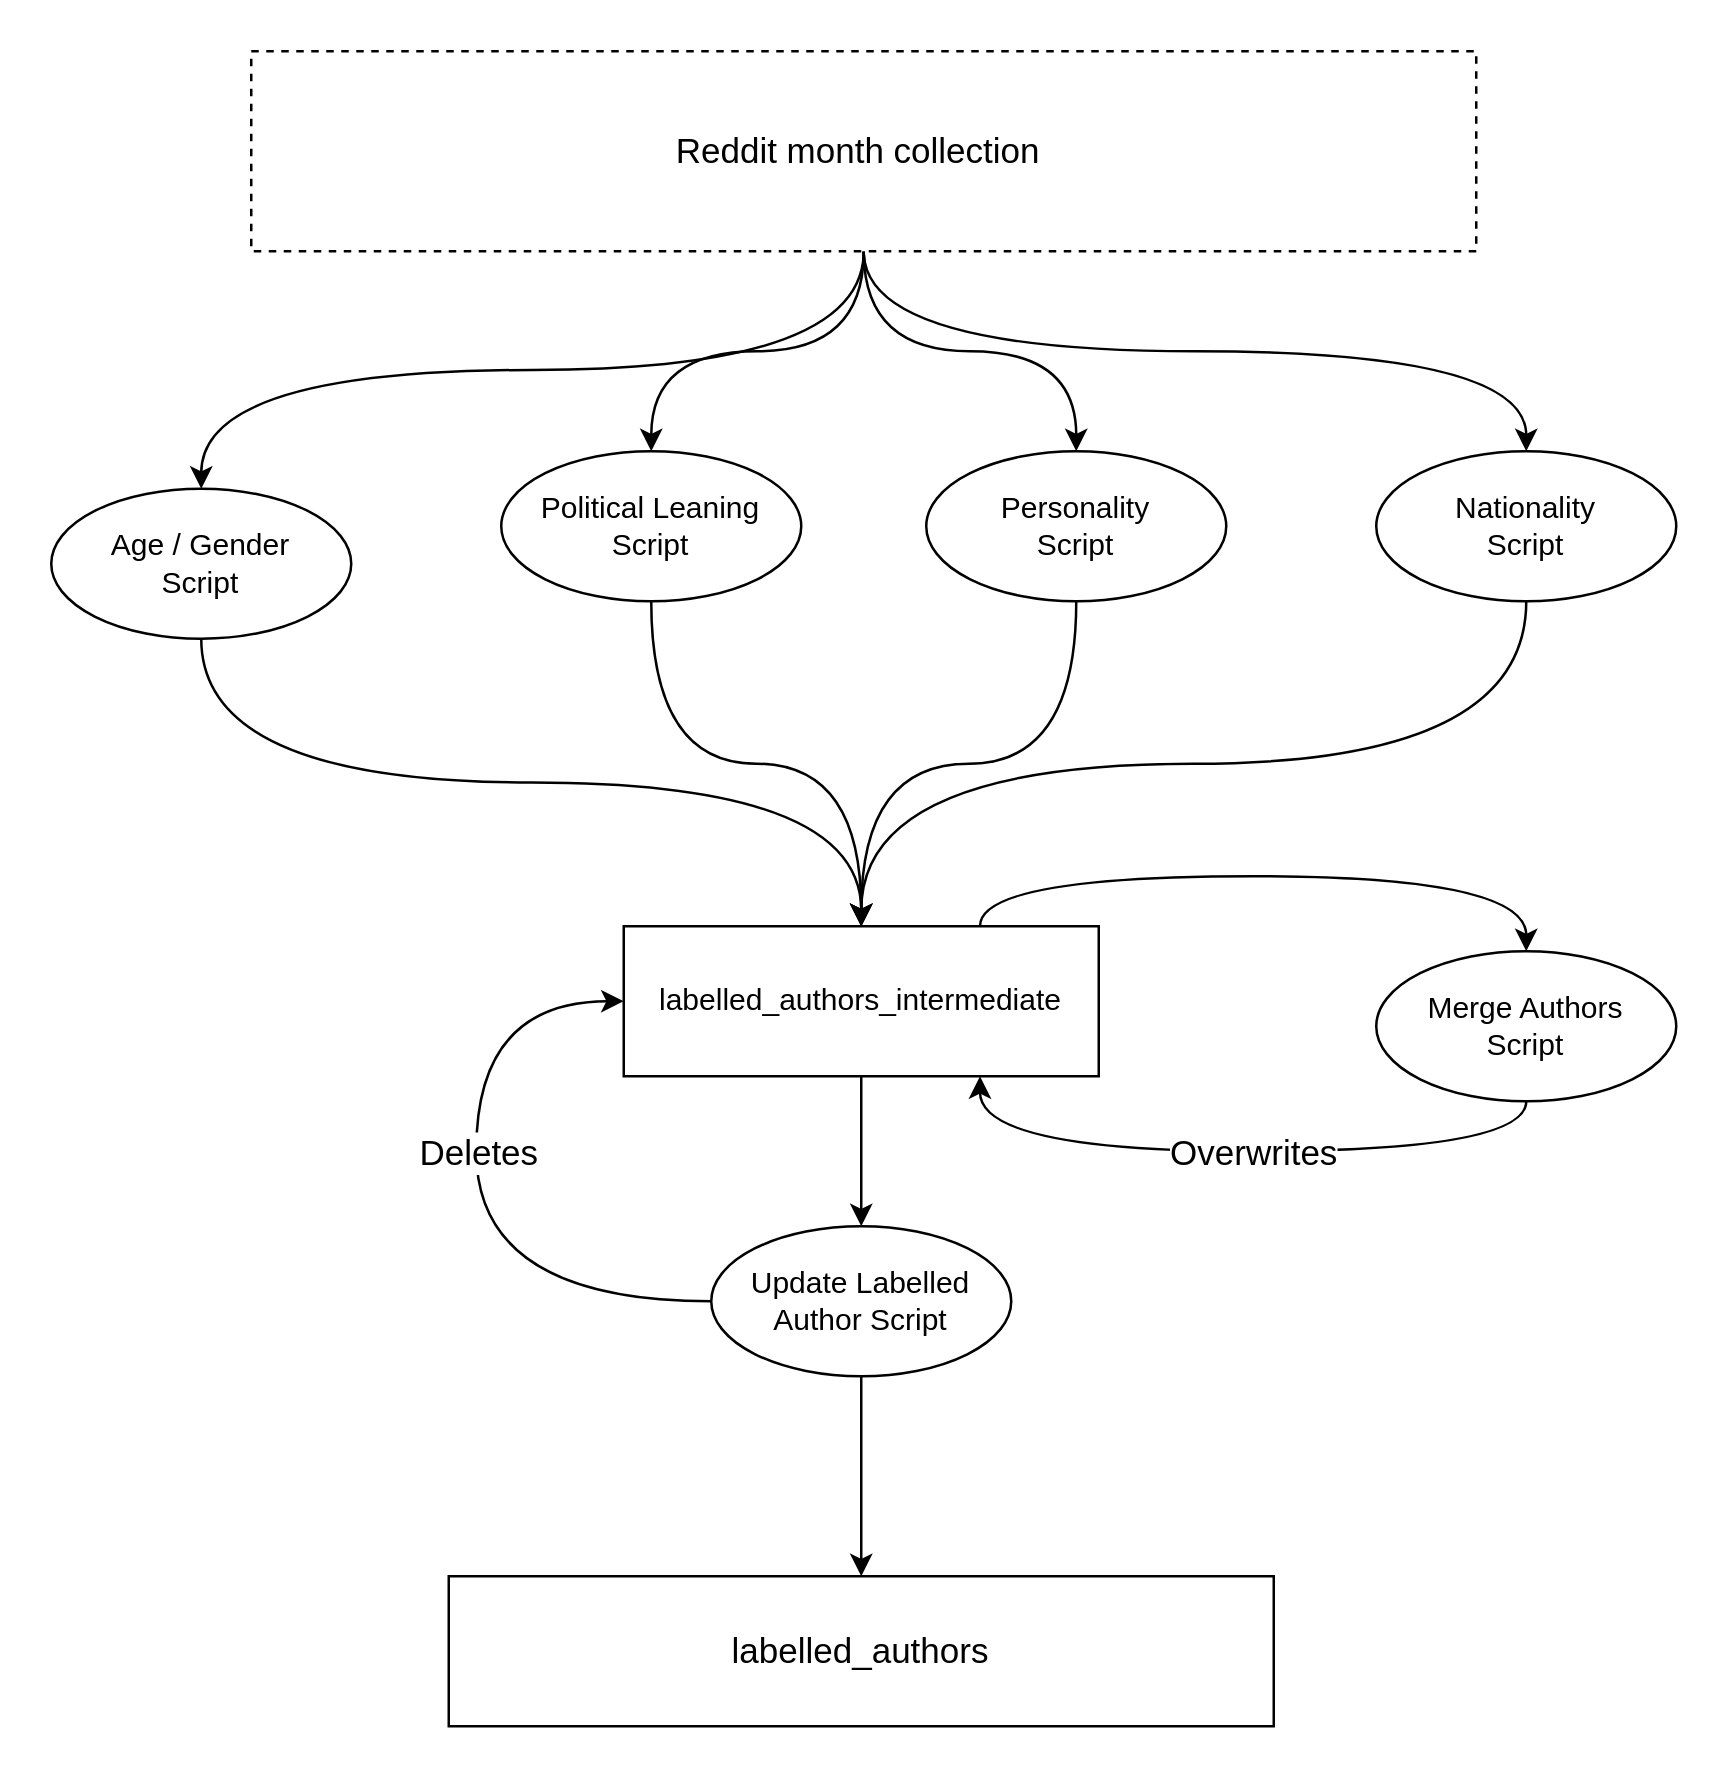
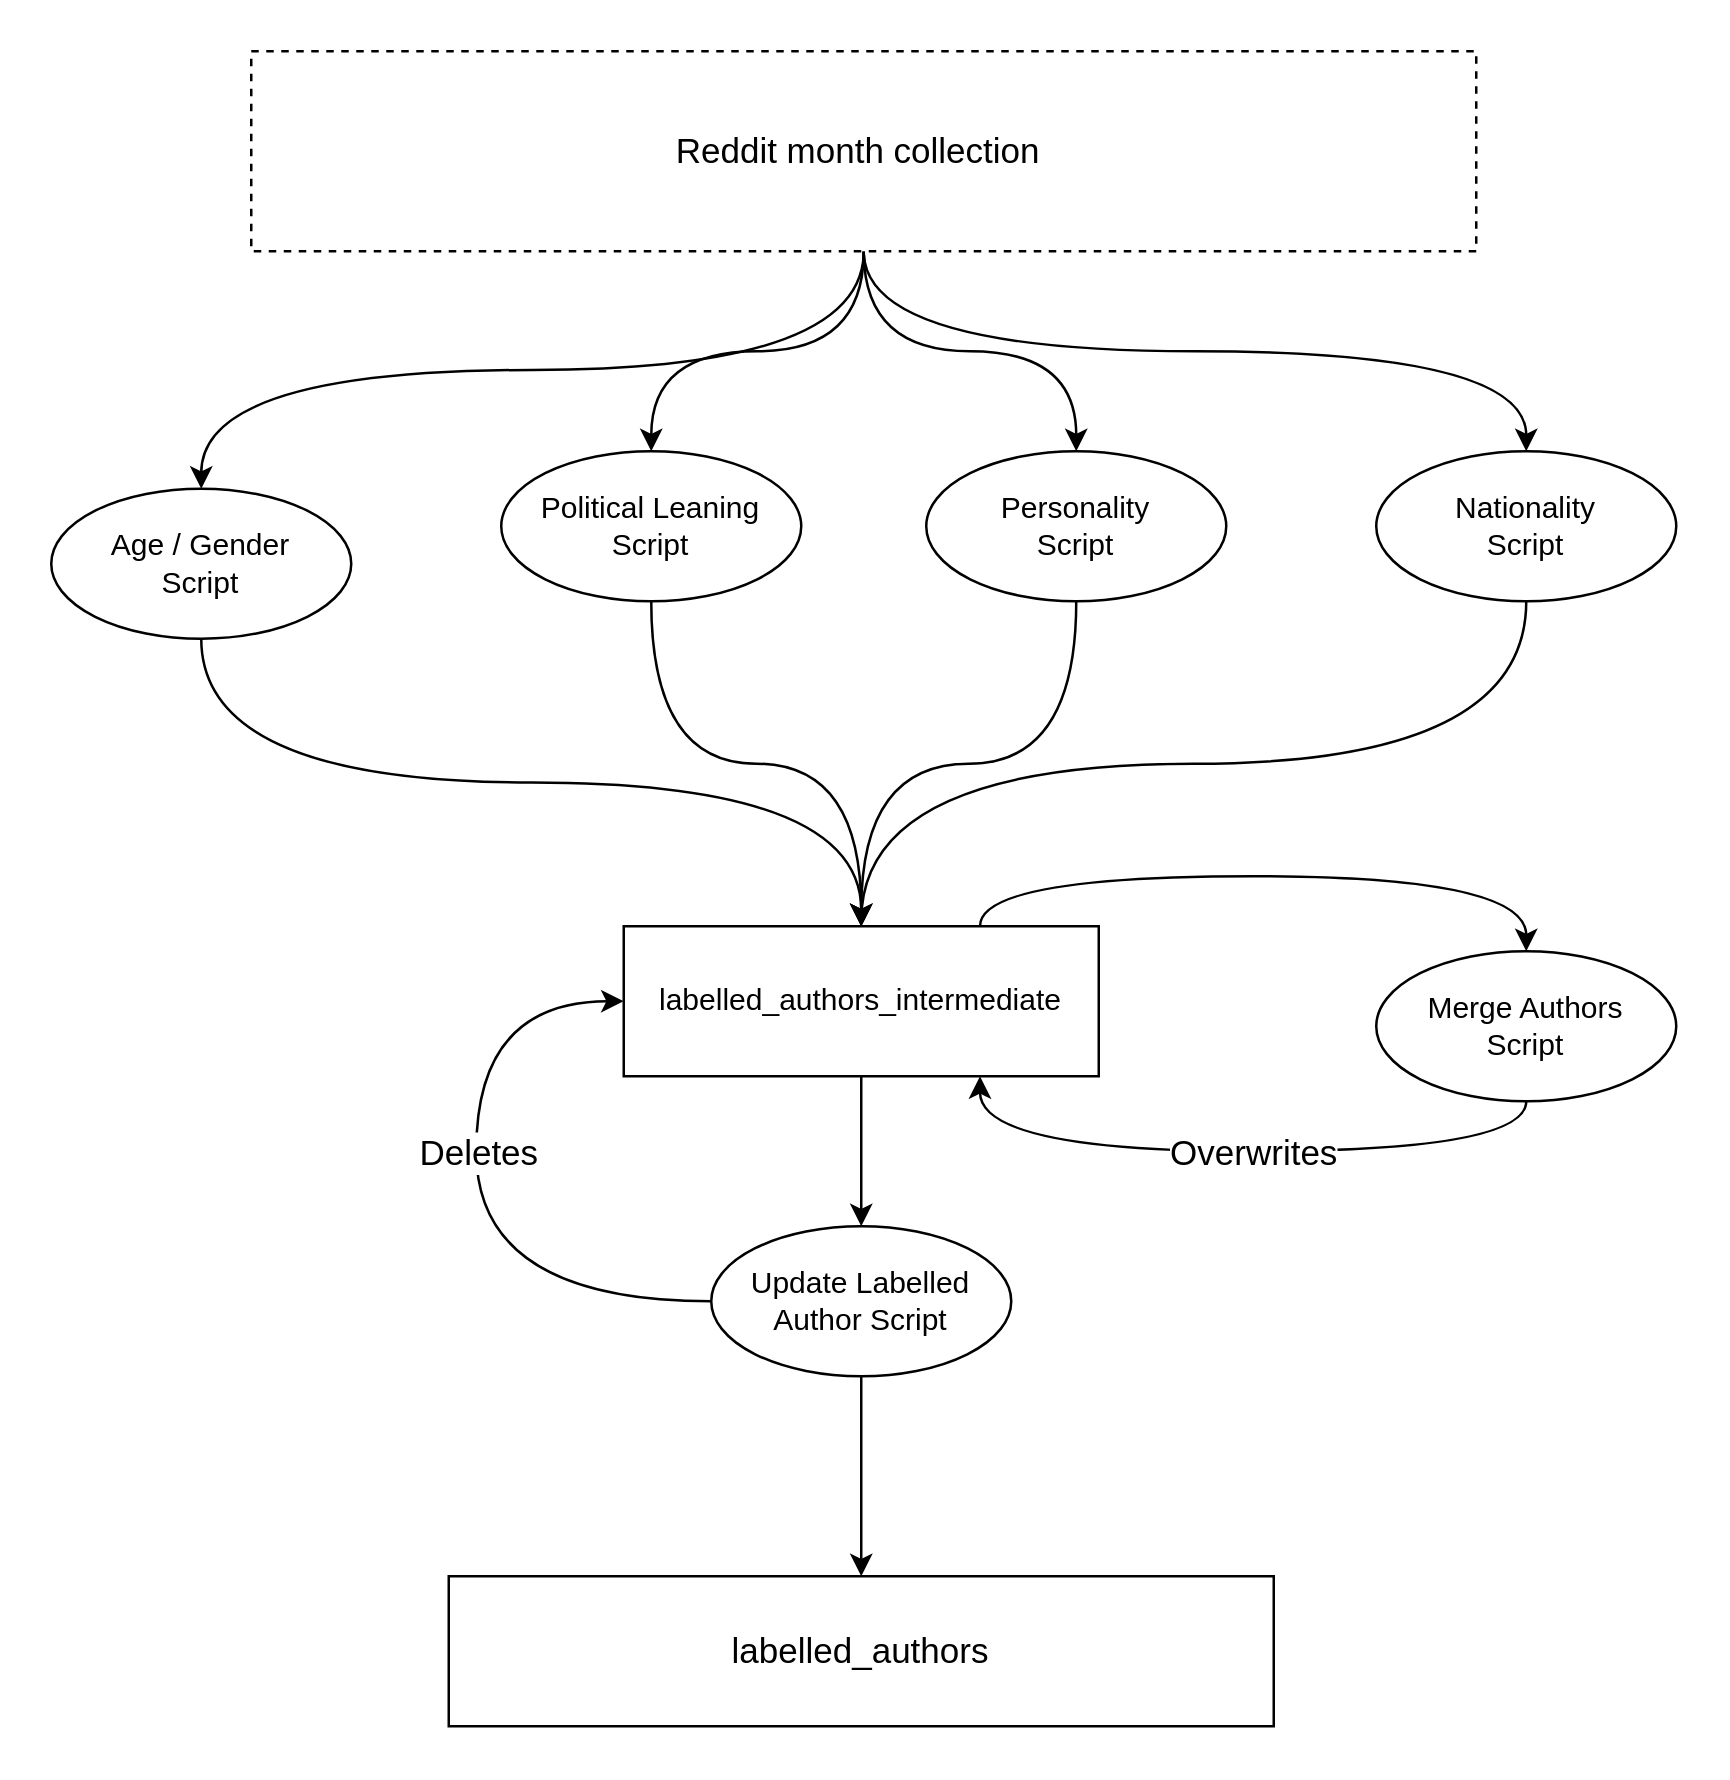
edge "Nationality Script" -> "labelled_authors_intermediate": arrowhead classic -> open
